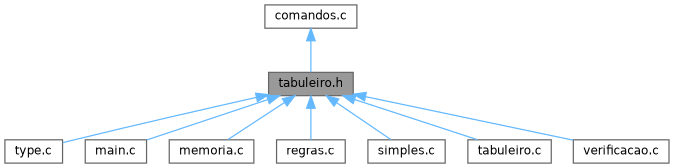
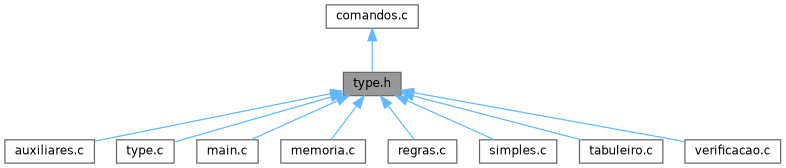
node "tabuleiro.h": label "tabuleiro.h" -> "type.h"
node "auxiliares.c": added
